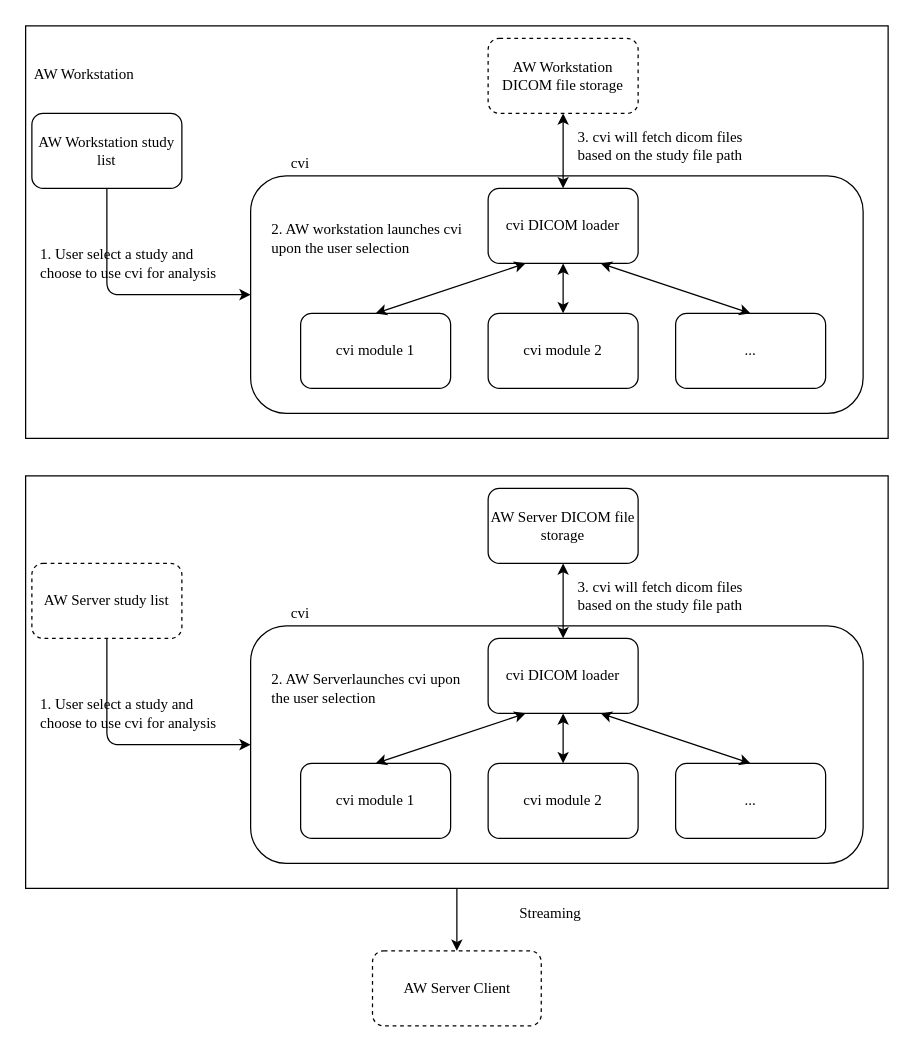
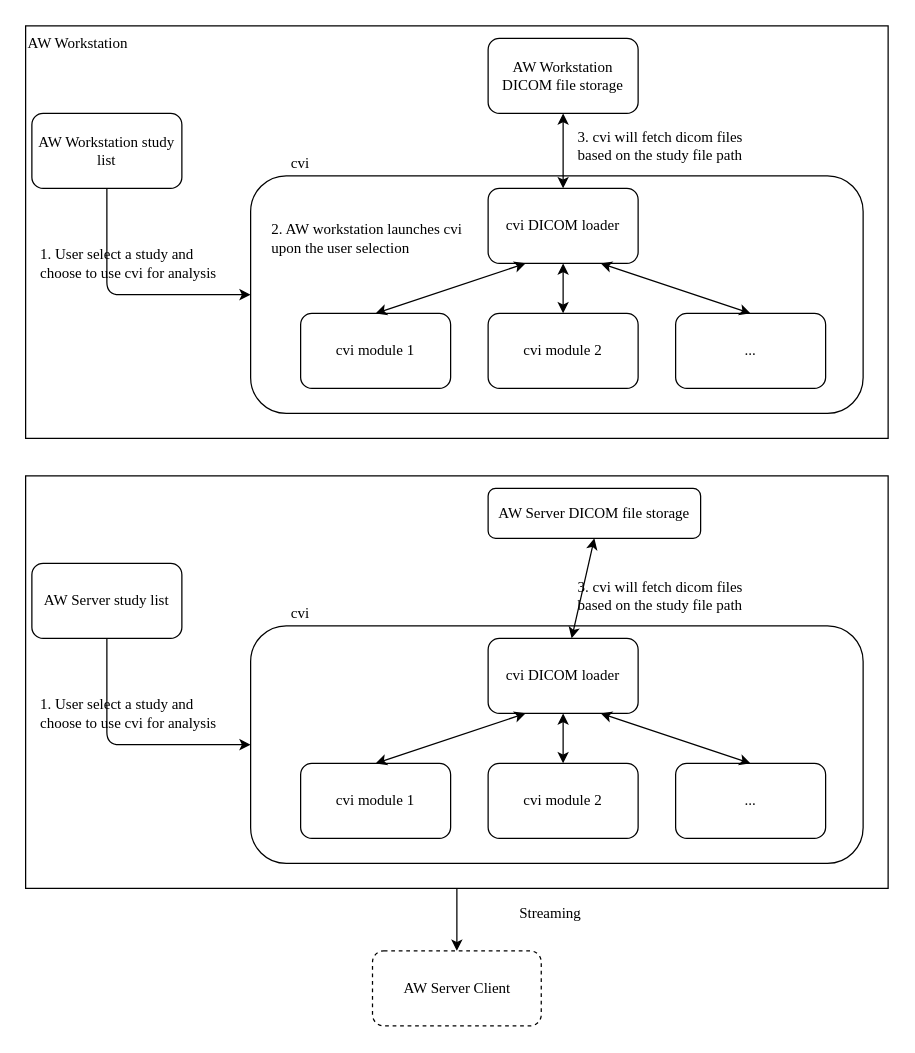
node "AW Workstation": moved (101, 76) -> (94, 44)
node "AW Workstation DICOM file storage": style dashed -> solid
node "AW Server DICOM file storage": size 150x75 -> 213x50
node "AW Server study list": style dashed -> solid
node "2. AW Serverlaunches cvi upon the user selection": removed
